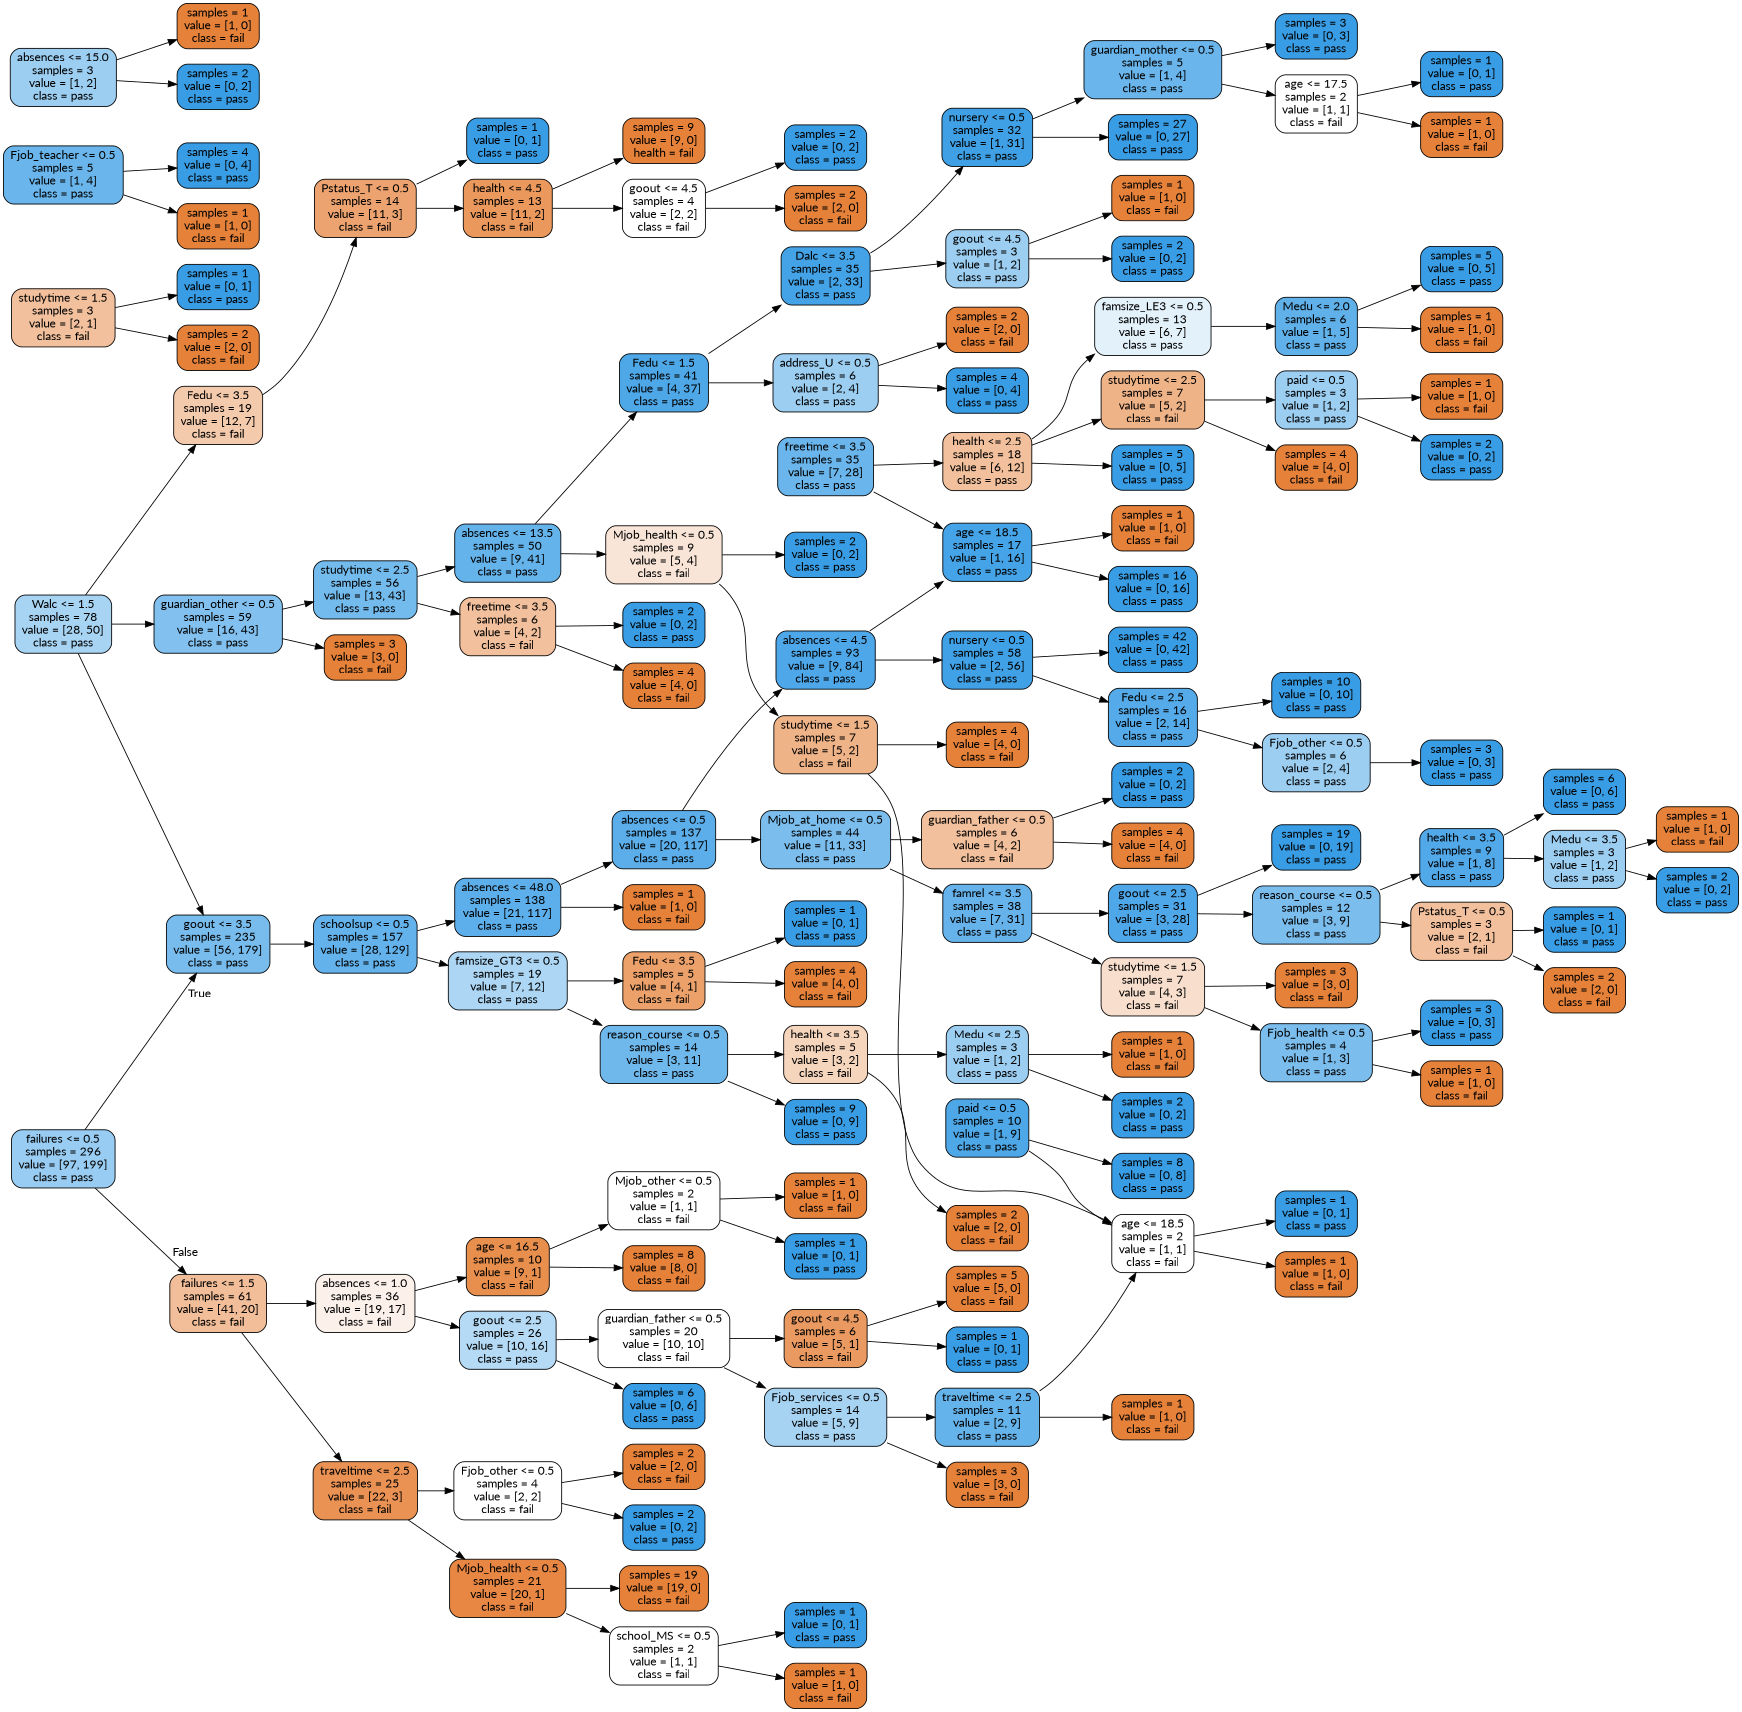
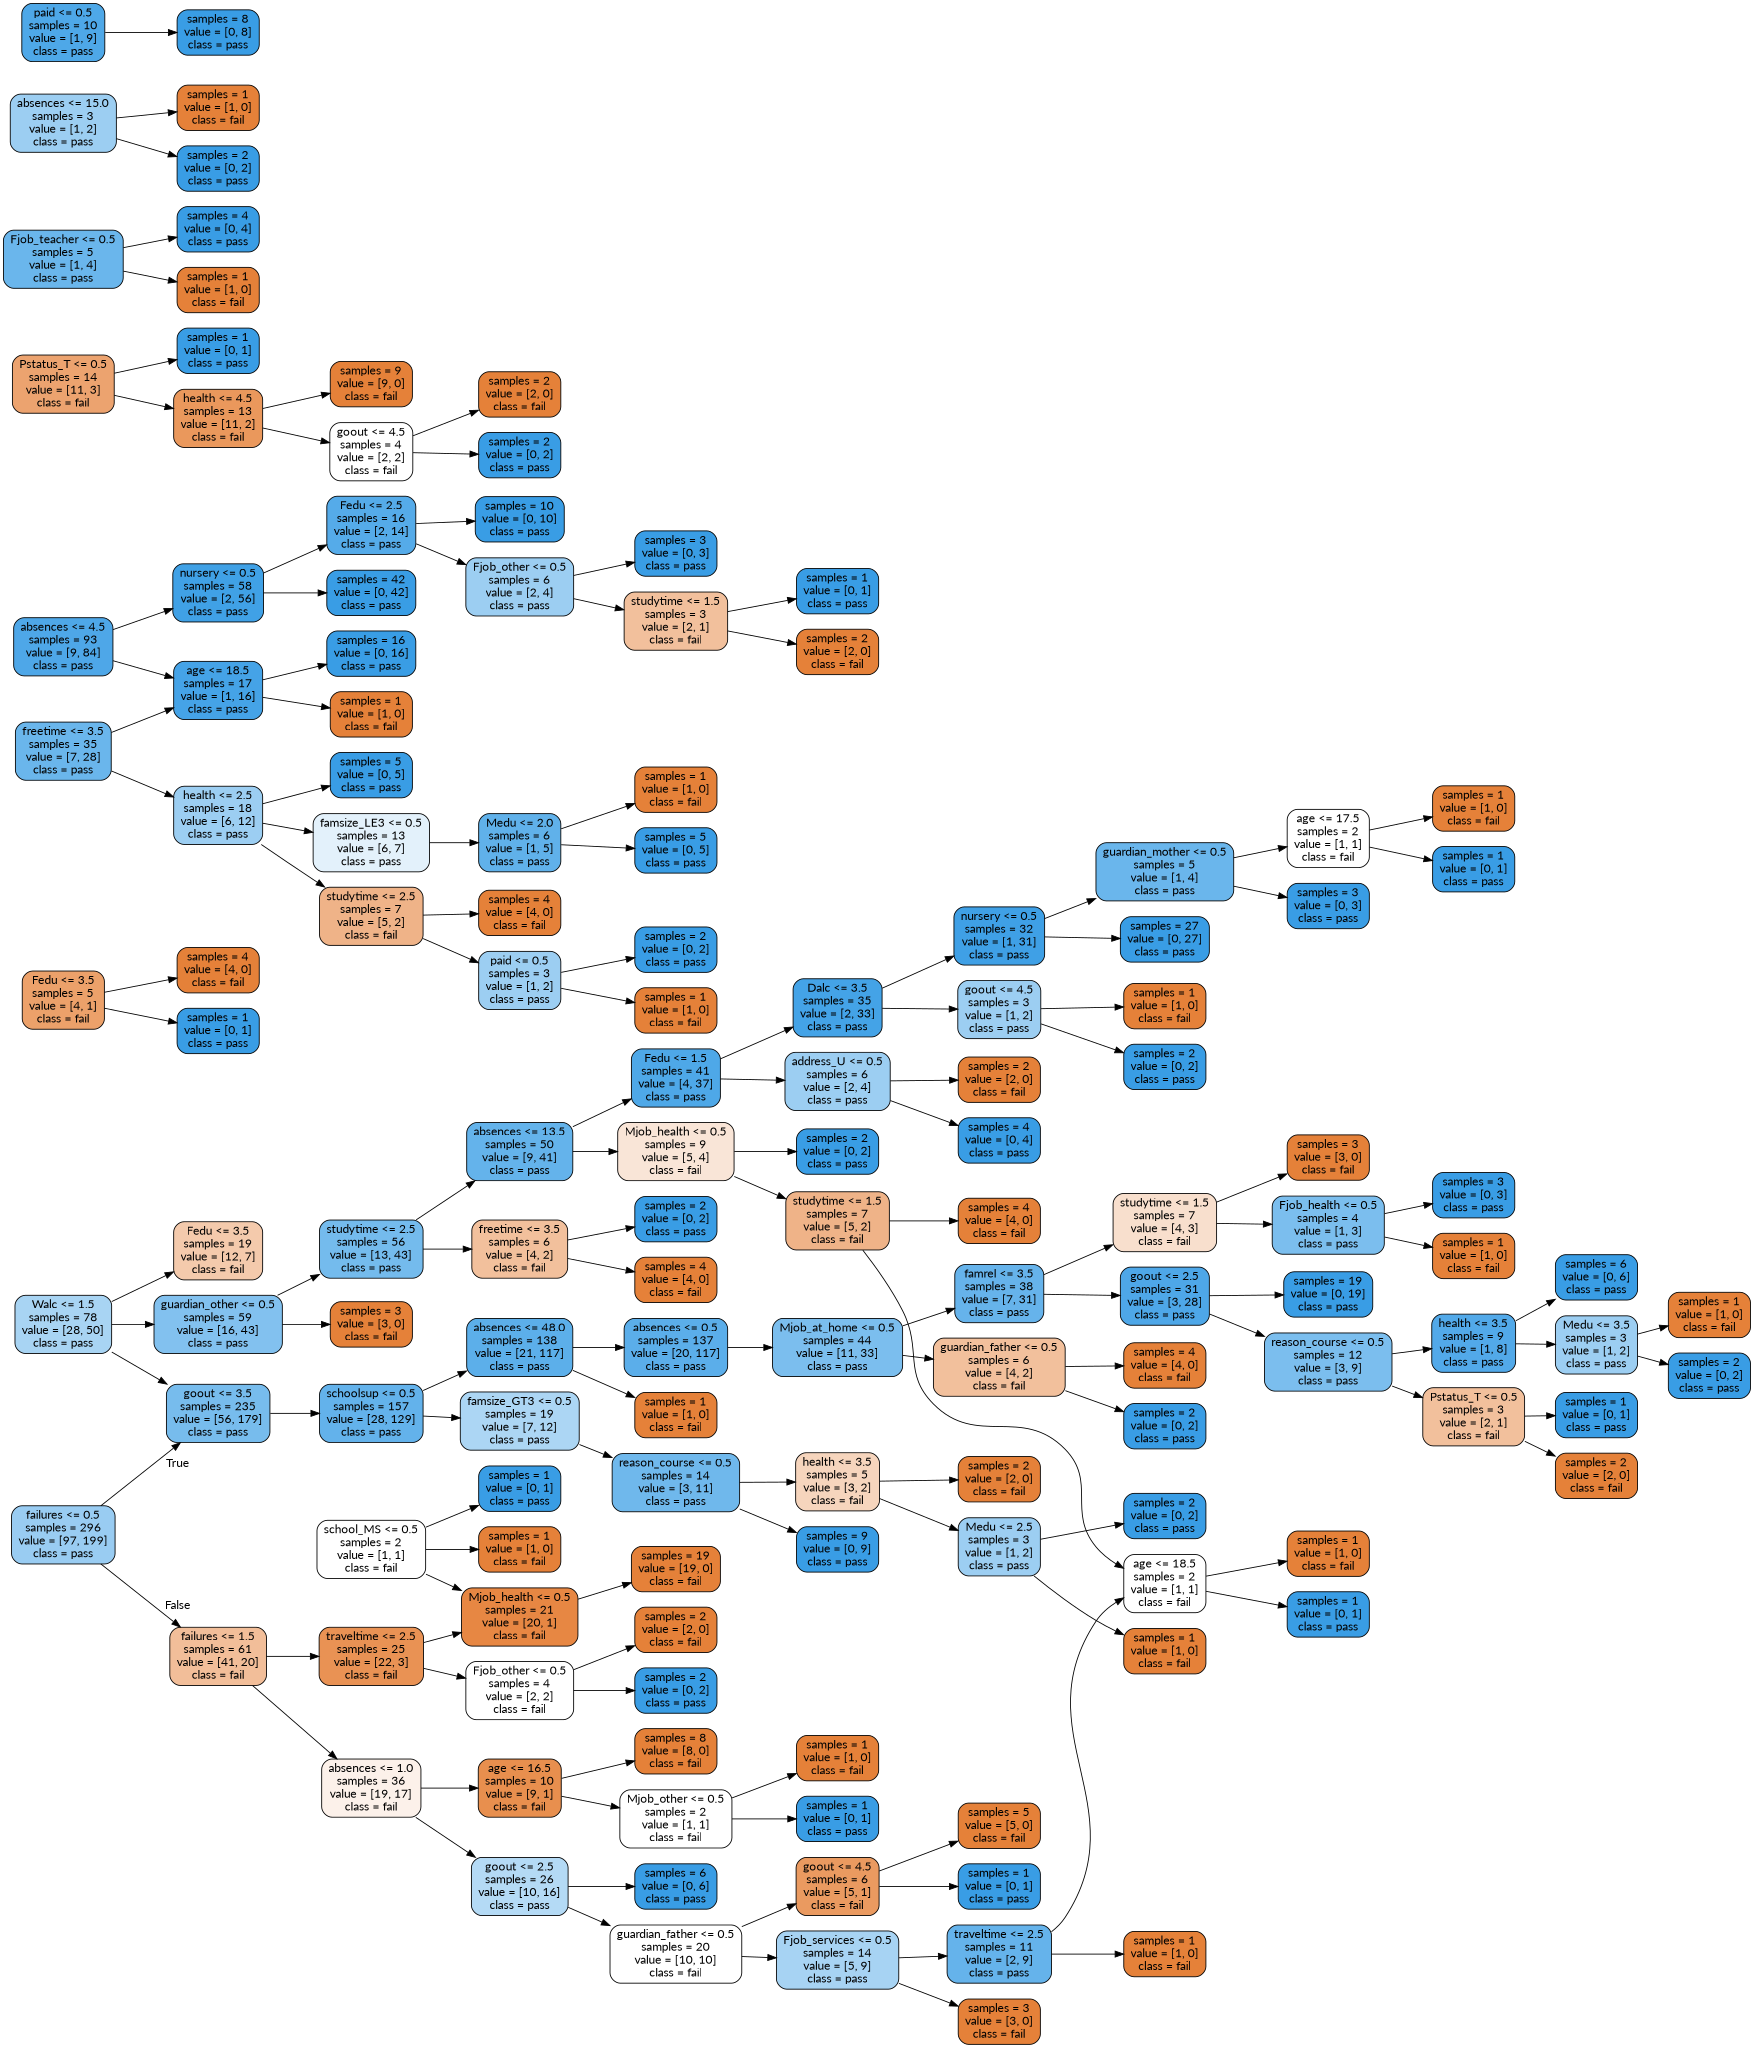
node "samples = 9 value = [9, 0] health = fail": label "samples = 9 value = [9, 0] health = fail" -> "samples = 9 value = [9, 0] class = fail"
edge "Fedu <= 3.5 samples = 19 value = [12, 7] class = fail" -> "Pstatus_T <= 0.5 samples = 14 value = [11, 3] class = fail": removed
node "health <= 2.5 samples = 18 value = [6, 12] class = pass": fillcolor #e581397f -> #399de57f
edge "Fjob_other <= 0.5 samples = 6 value = [2, 4] class = pass" -> "studytime <= 1.5 samples = 3 value = [2, 1] class = fail": added
edge "absences <= 0.5 samples = 137 value = [20, 117] class = pass" -> "absences <= 4.5 samples = 93 value = [9, 84] class = pass": removed
edge "famsize_GT3 <= 0.5 samples = 19 value = [7, 12] class = pass" -> "Fedu <= 3.5 samples = 5 value = [4, 1] class = fail": removed
edge "paid <= 0.5 samples = 10 value = [1, 9] class = pass" -> "age <= 18.5 samples = 2 value = [1, 1] class = fail": removed
edge "Mjob_health <= 0.5 samples = 21 value = [20, 1] class = fail" -> "school_MS <= 0.5 samples = 2 value = [1, 1] class = fail": reversed
